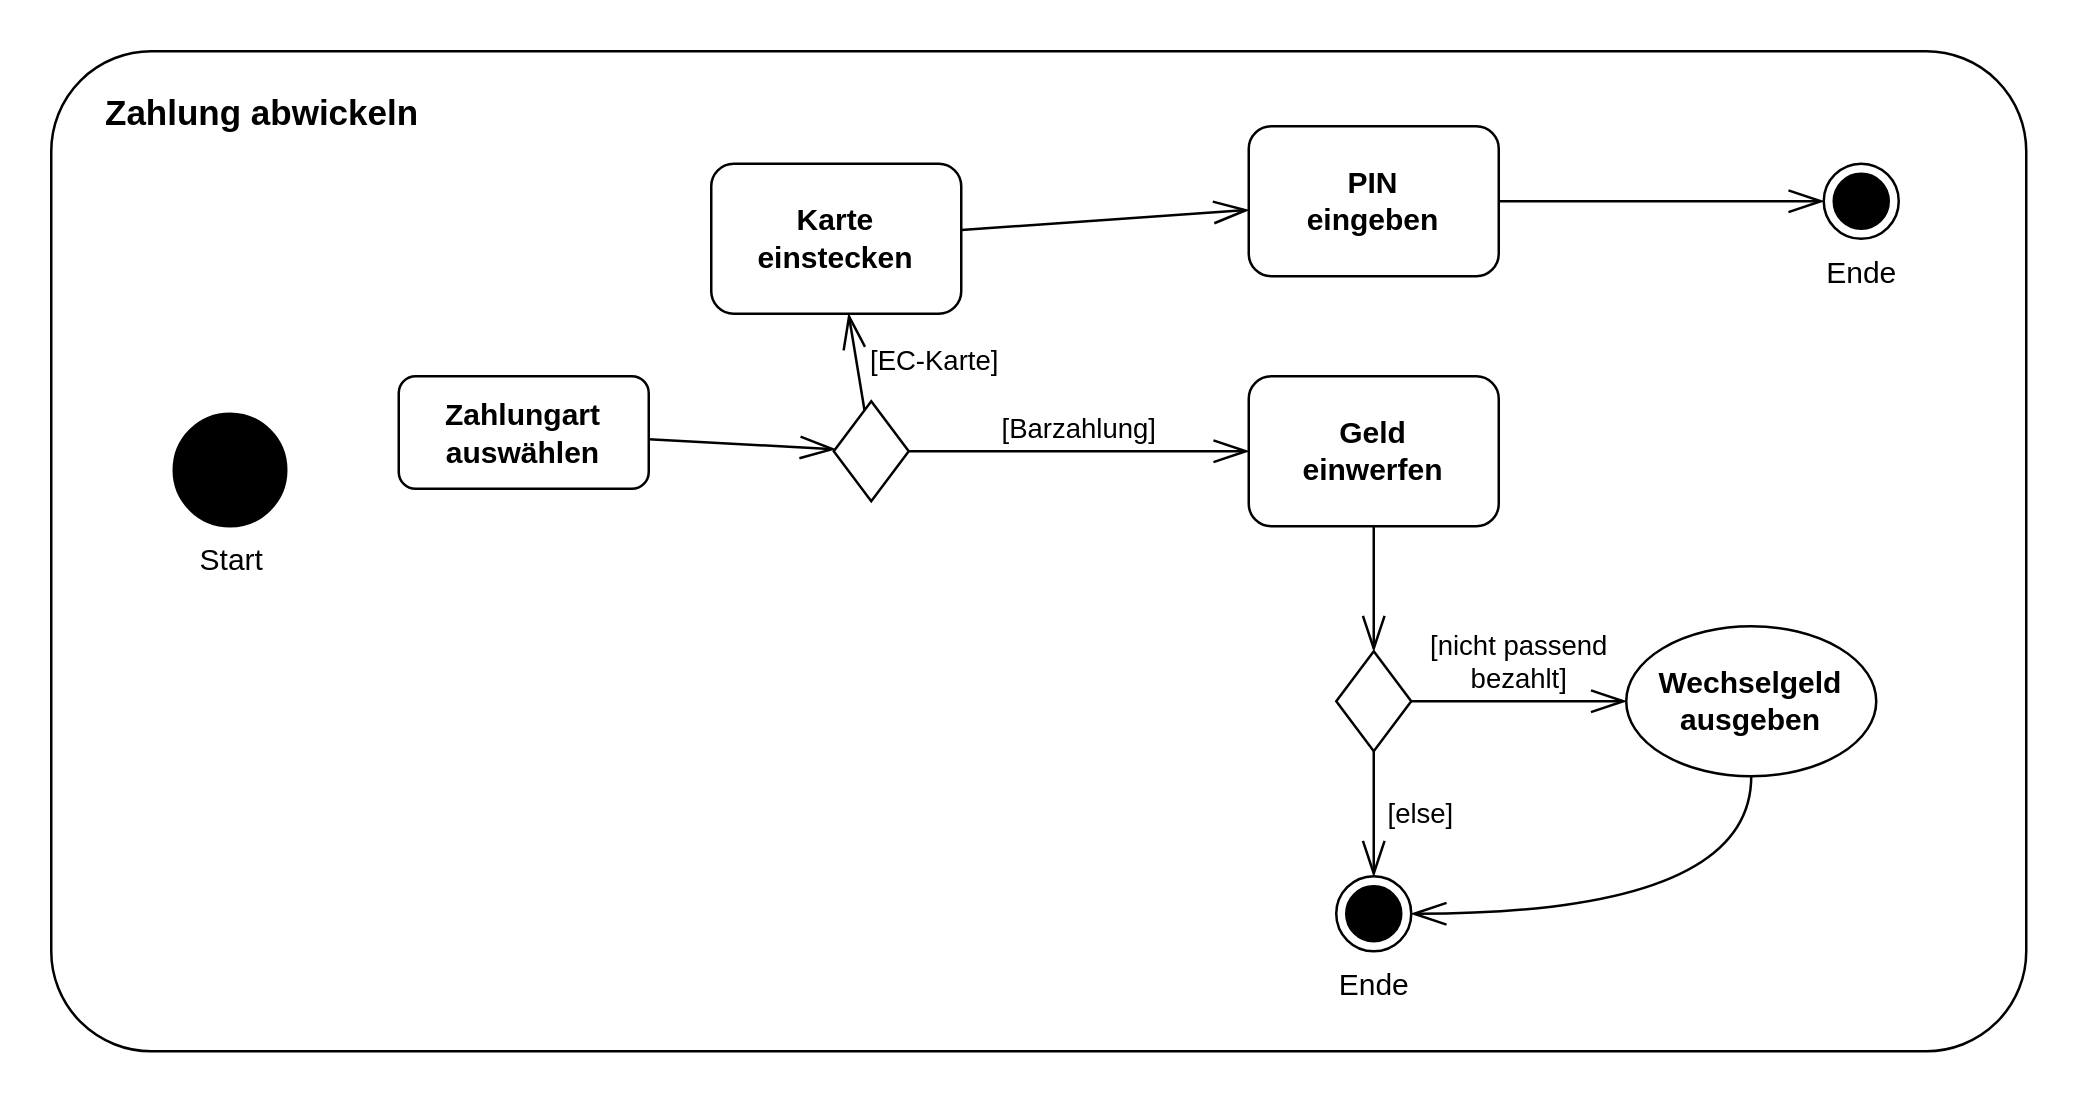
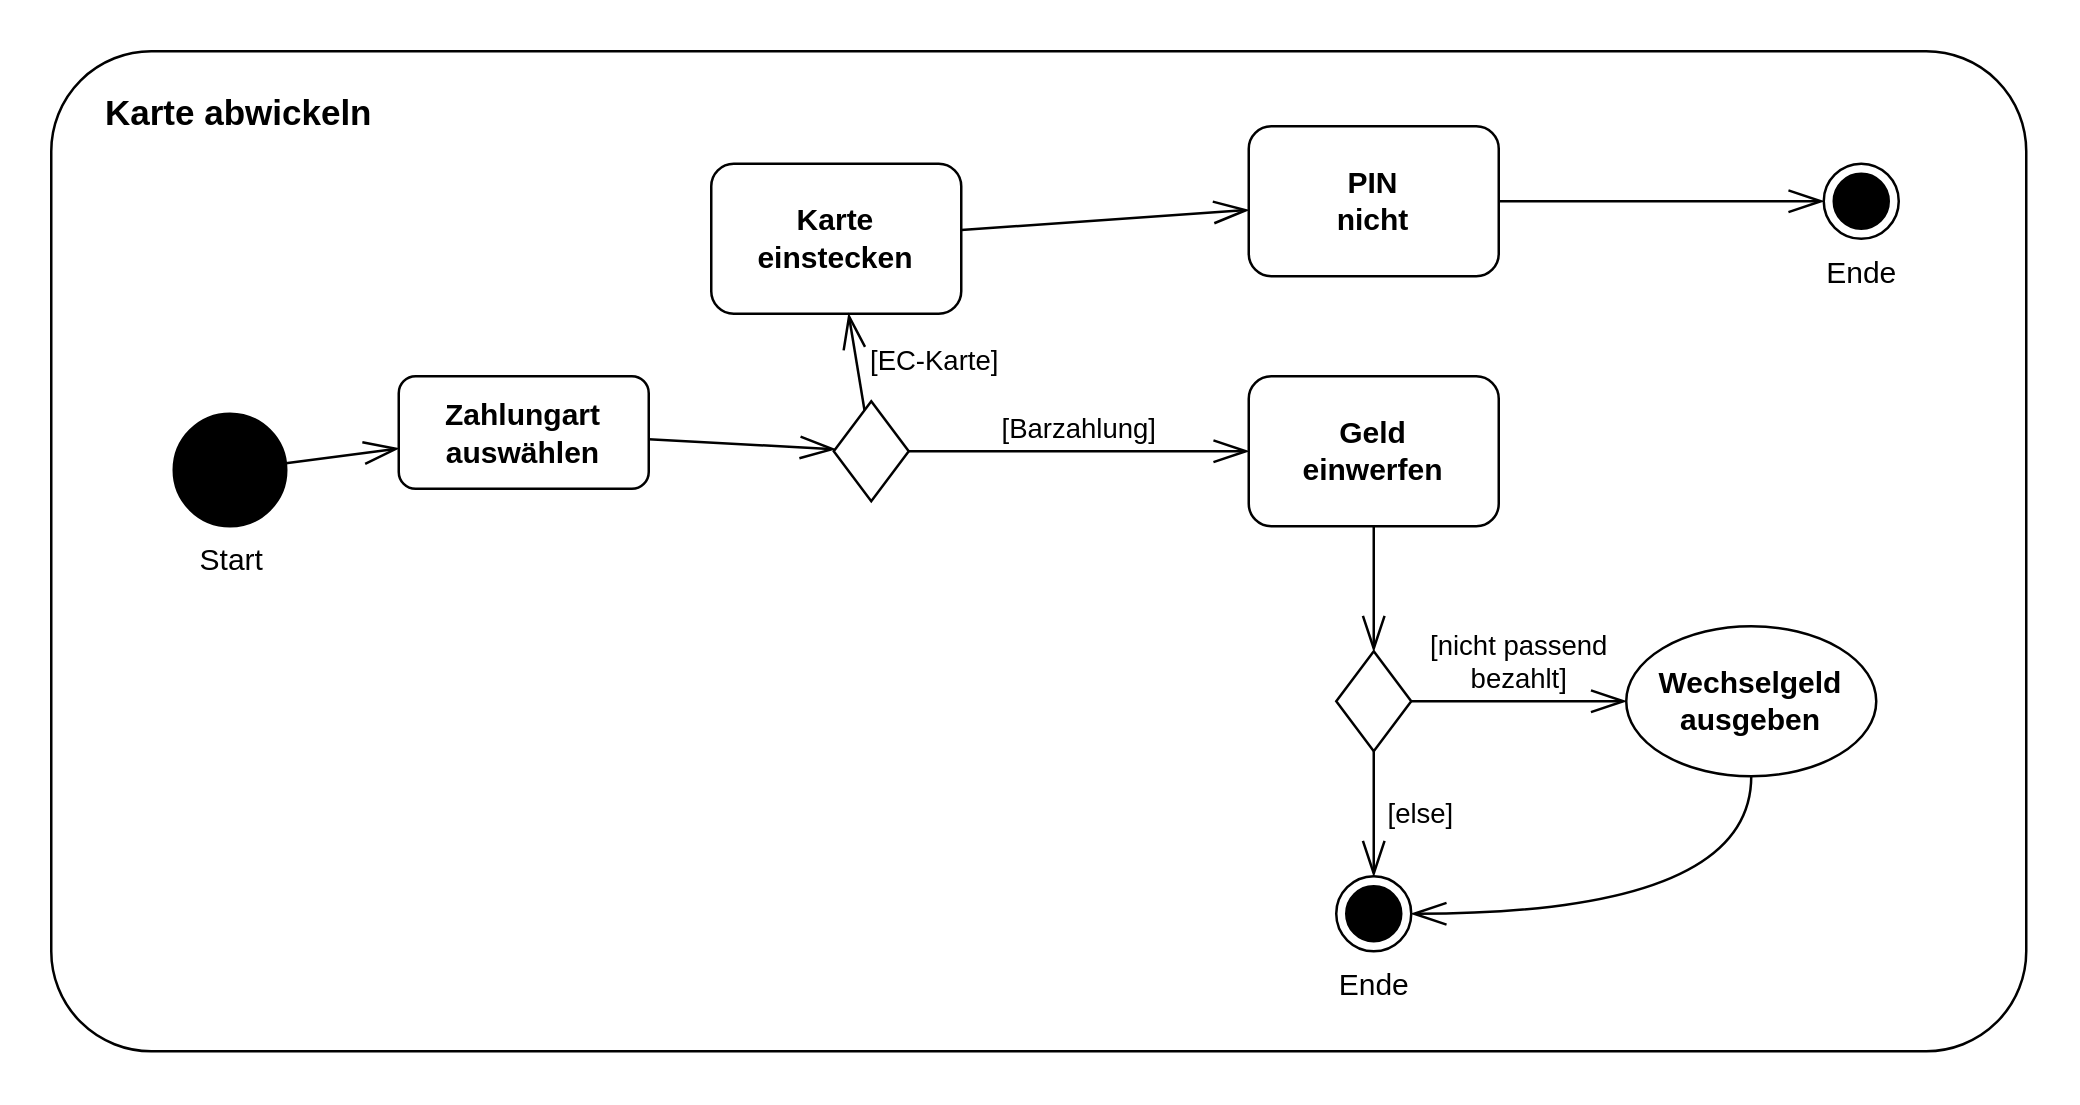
node "Zahlung abwickeln": label "Zahlung abwickeln" -> "Karte abwickeln"
node "PIN eingeben": label "PIN eingeben" -> "PIN nicht"
edge "Start" -> "Zahlungart auswählen": added
